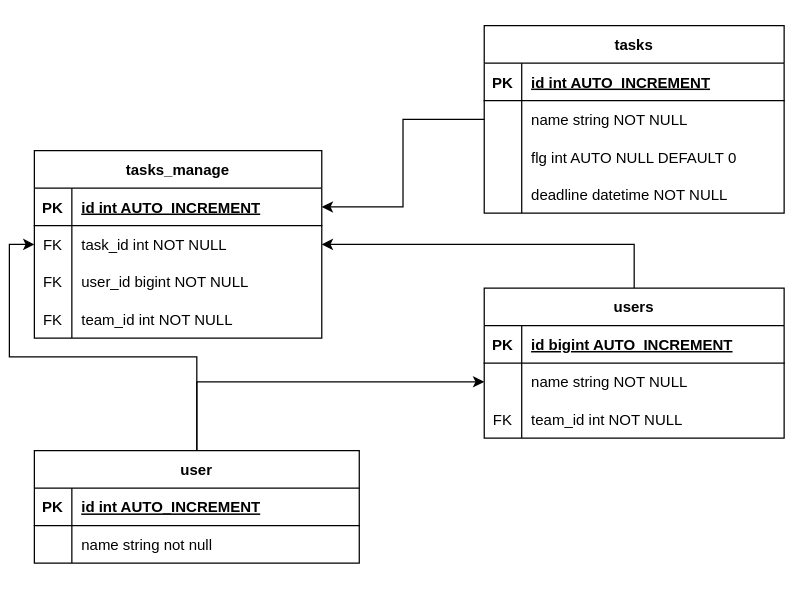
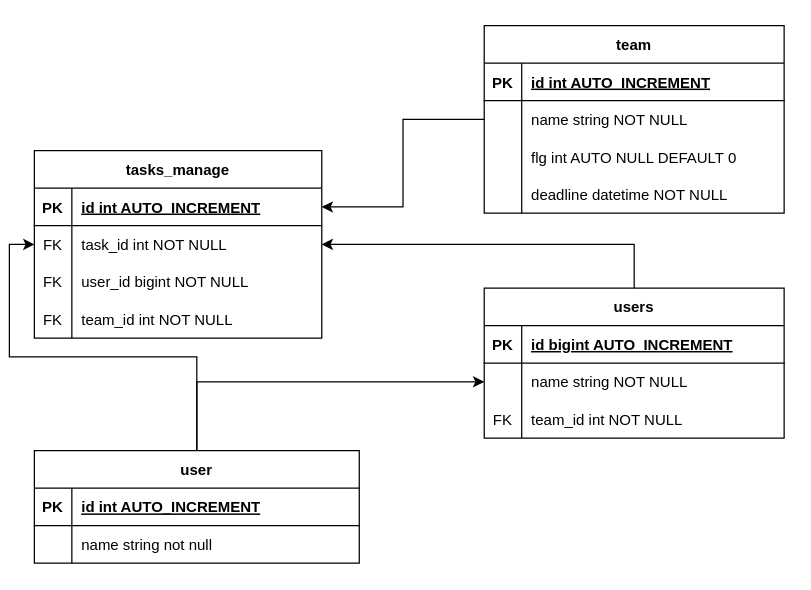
node "tasks": label "tasks" -> "team"
